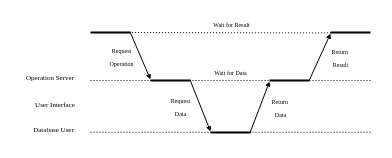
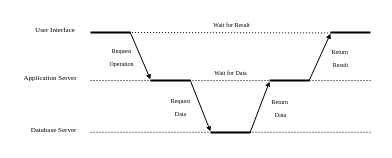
node "Operation Server": label "Operation Server" -> "Application Server"
node "User Interface": moved (56, 104) -> (56, 29)
node "Database User": label "Database User" -> "Database Server"
